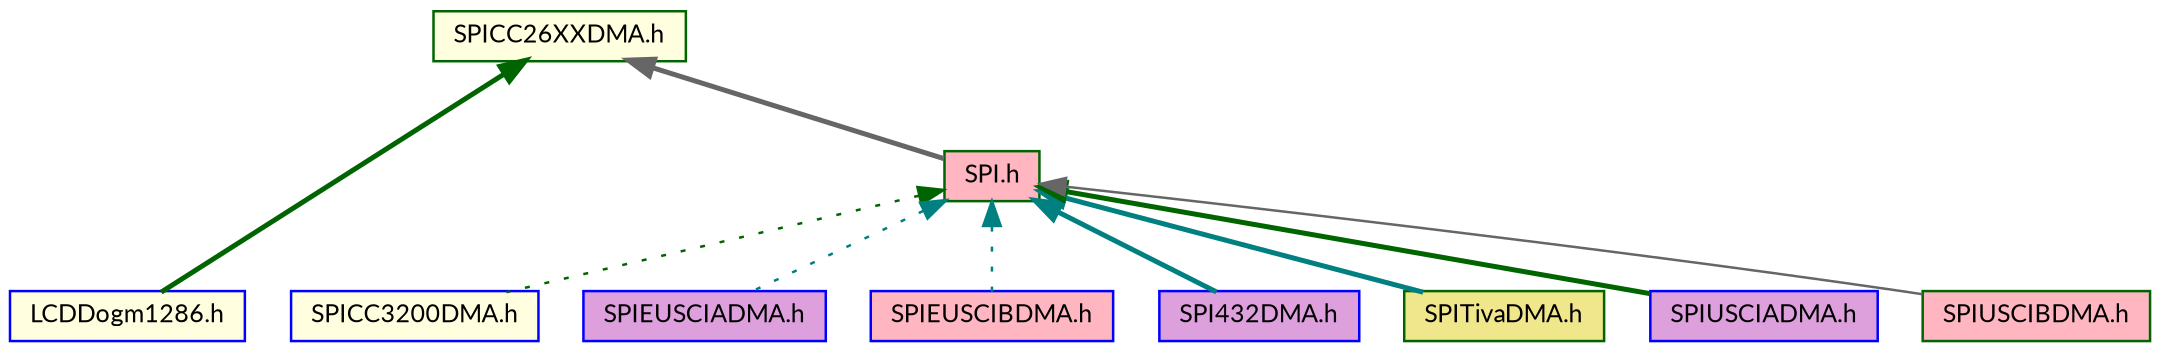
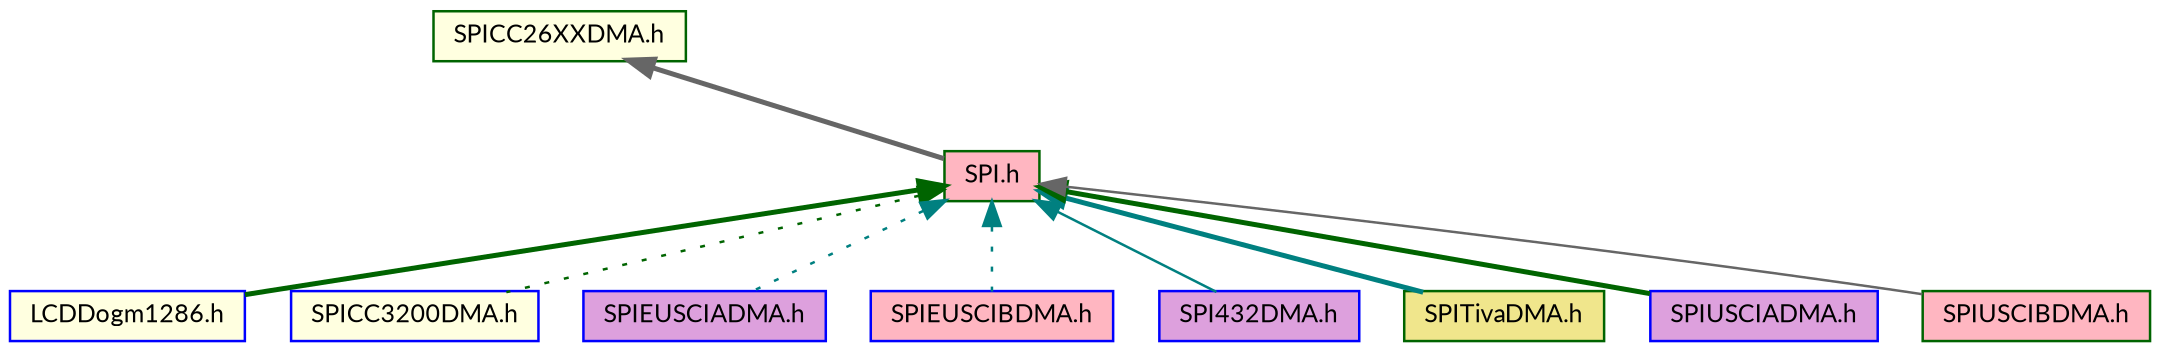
edge "LCDDogm1286.h" -> "SPICC26XXDMA.h": now "LCDDogm1286.h" -> "SPI.h"
edge "SPI432DMA.h" -> "SPI.h": style bold -> solid
